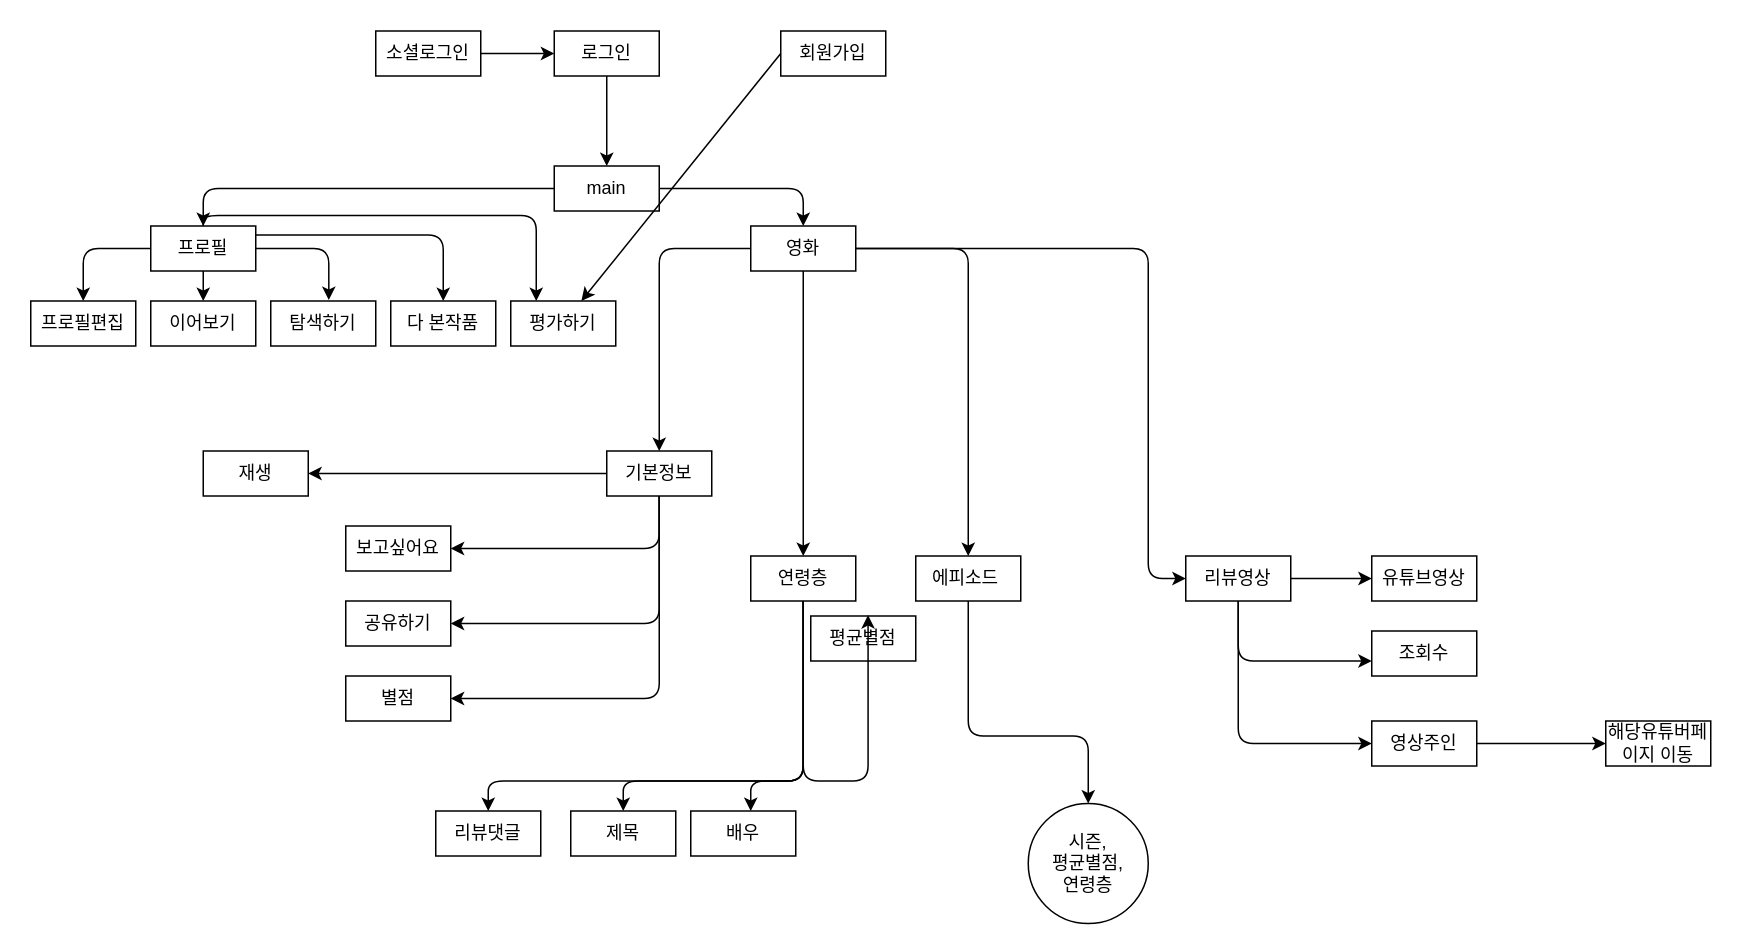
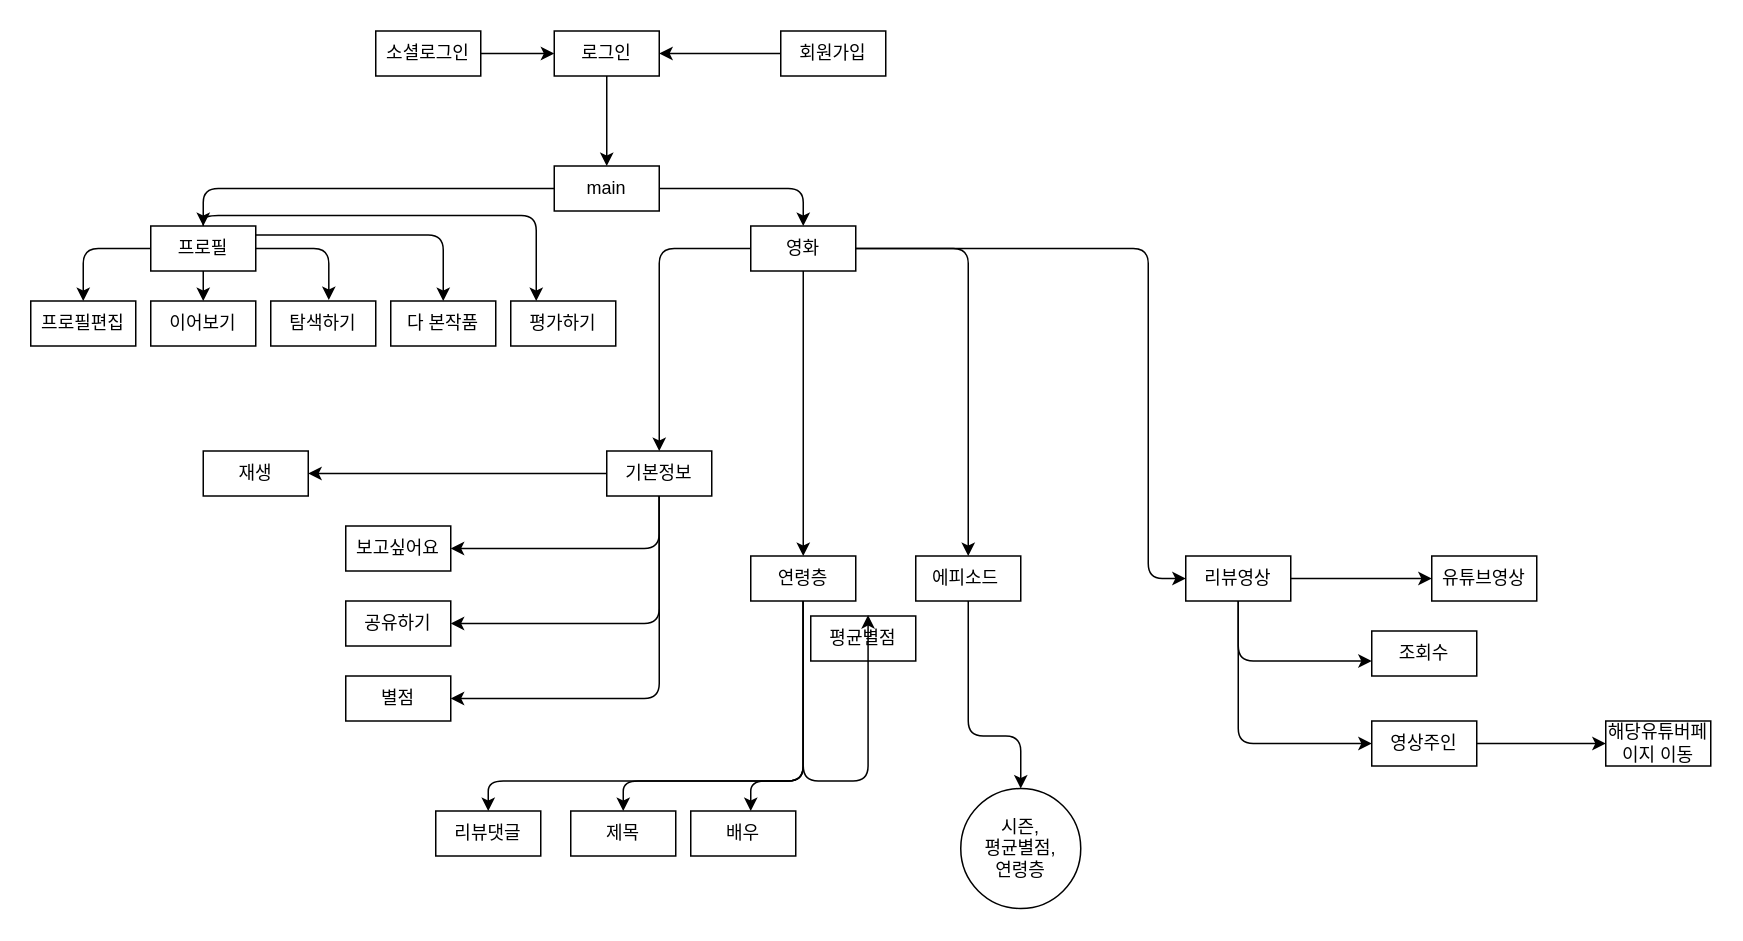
edge "회원가입" -> "평가하기": now "회원가입" -> "로그인"
node "유튜브영상": moved (1424, 578) -> (1484, 578)
node "시즌, 평균별점, 연령층": moved (1088, 863) -> (1021, 848)
